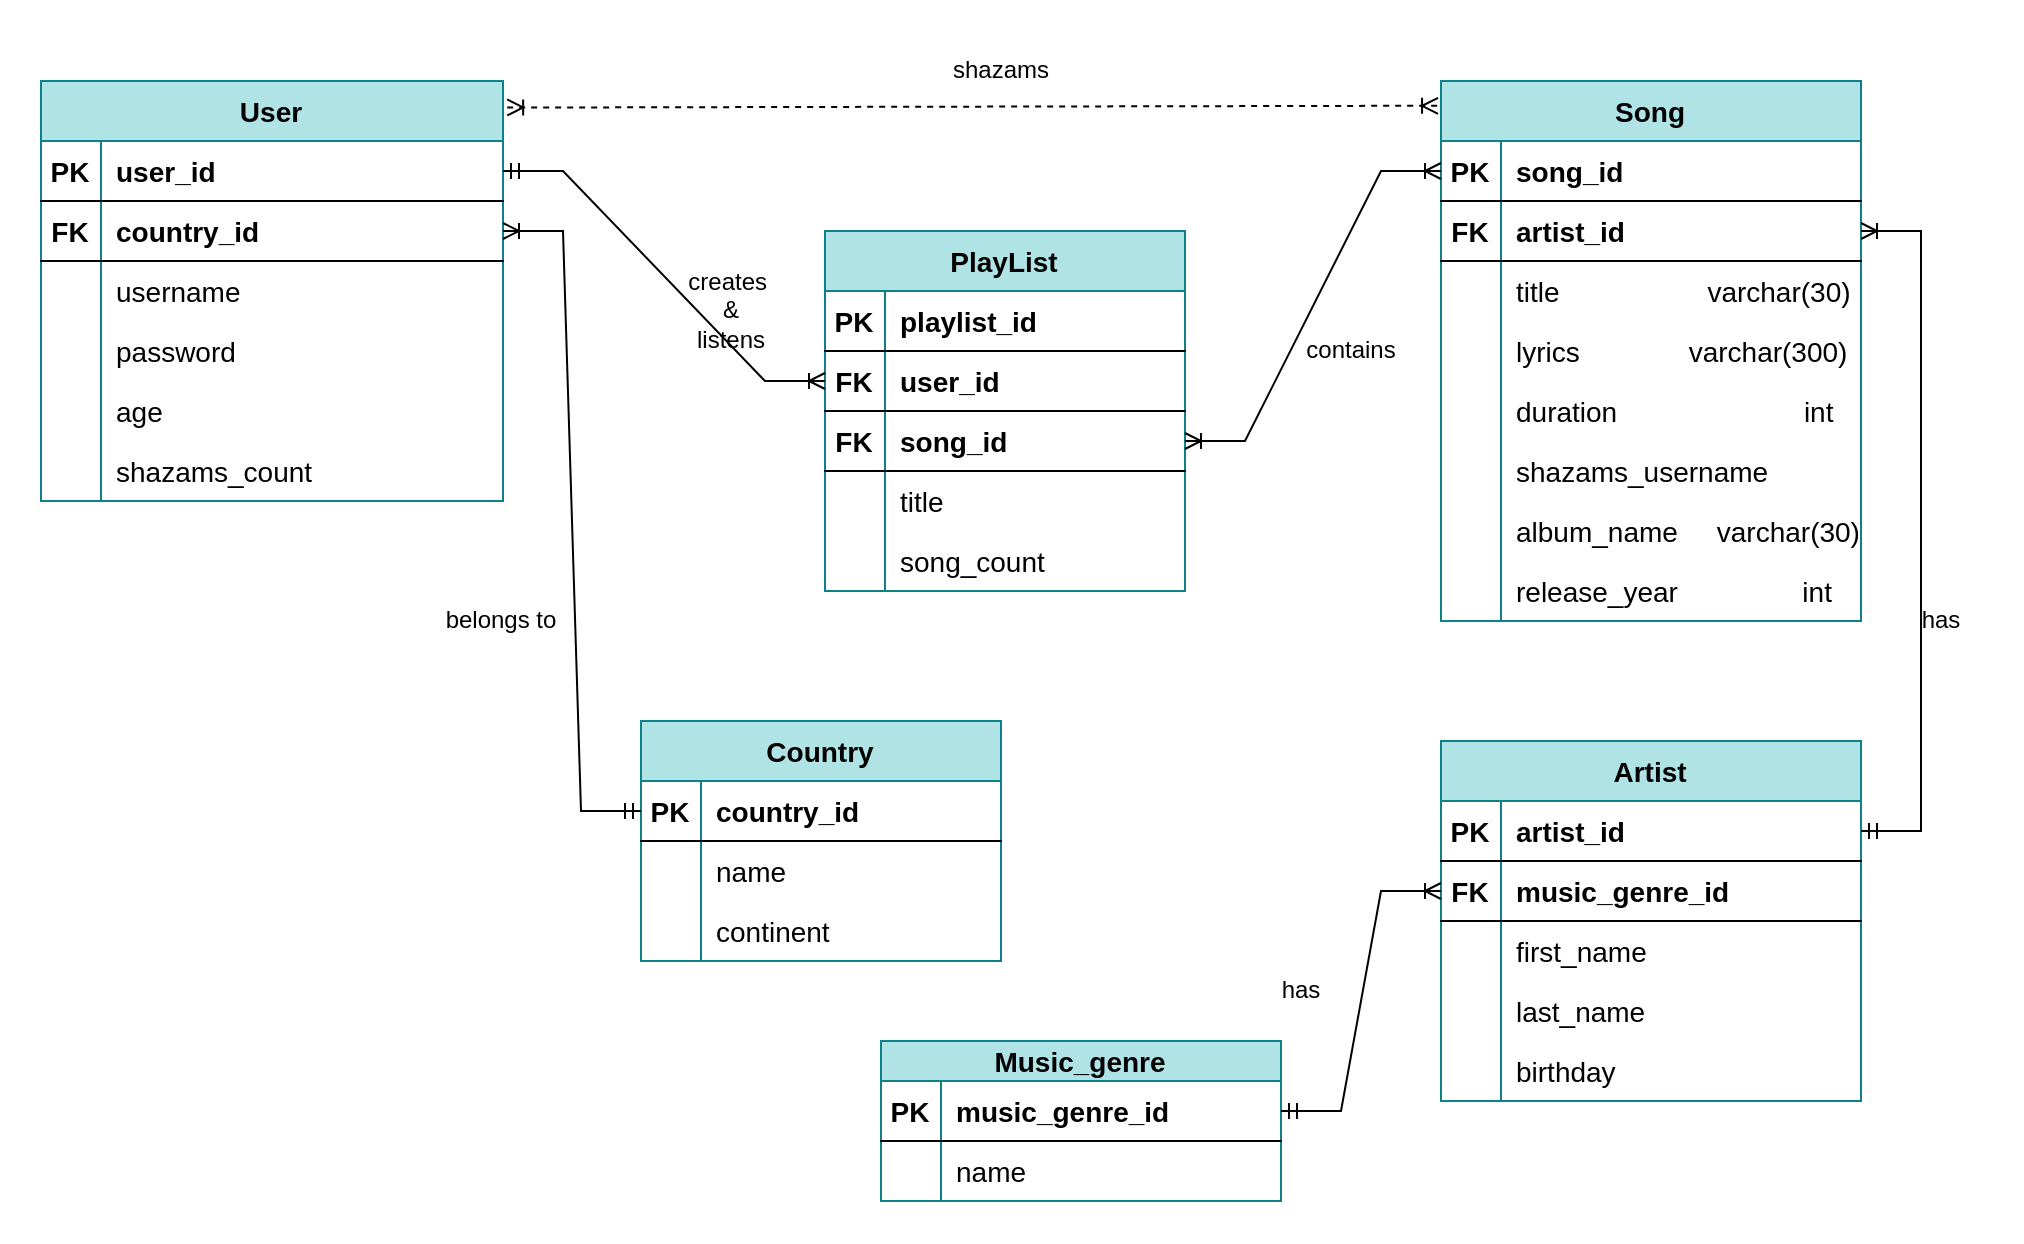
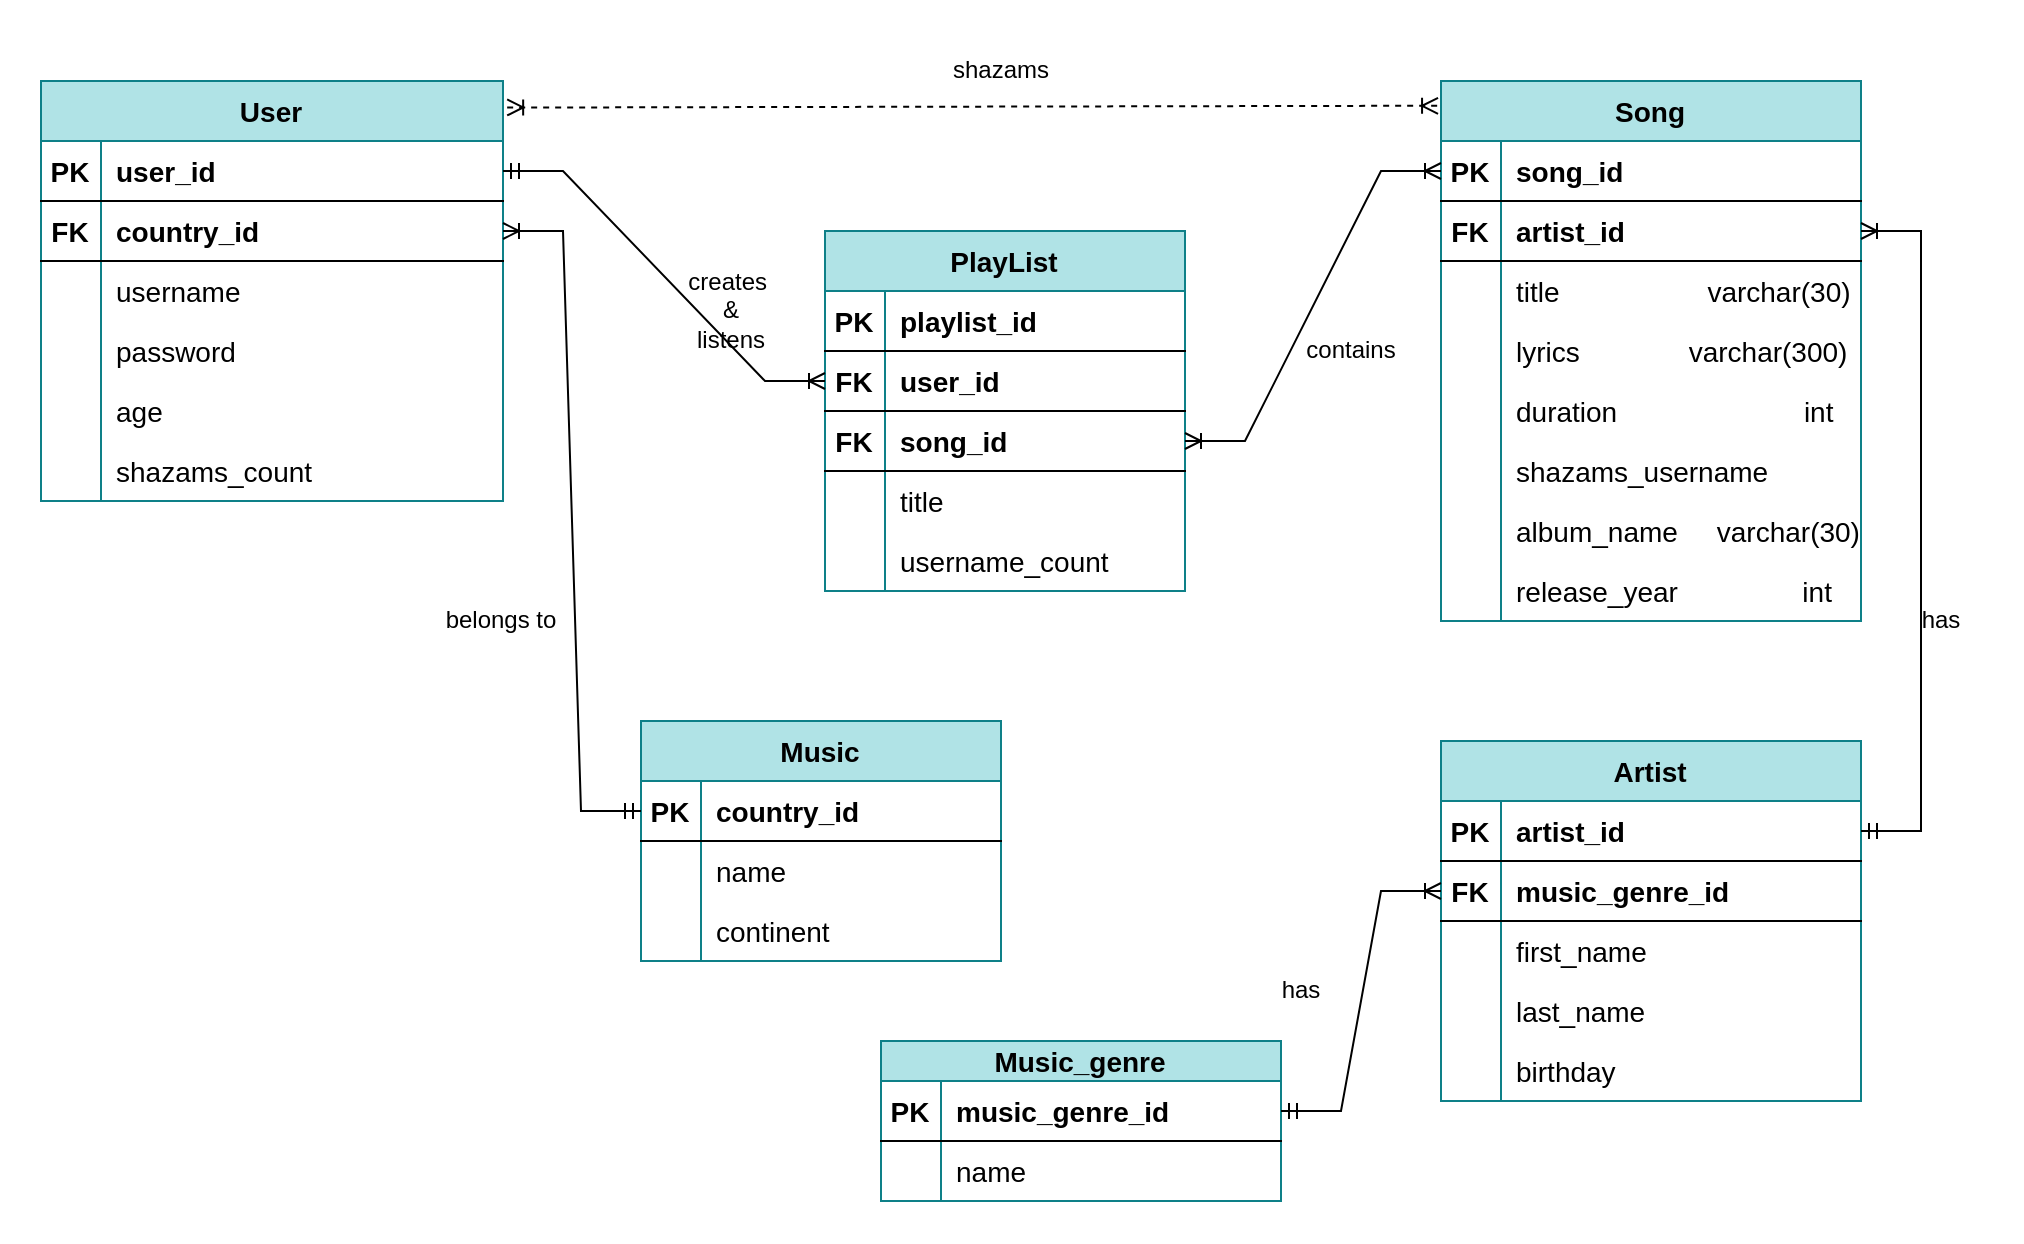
node "song_count": label "song_count" -> "username_count"
node "Country": label "Country" -> "Music"
